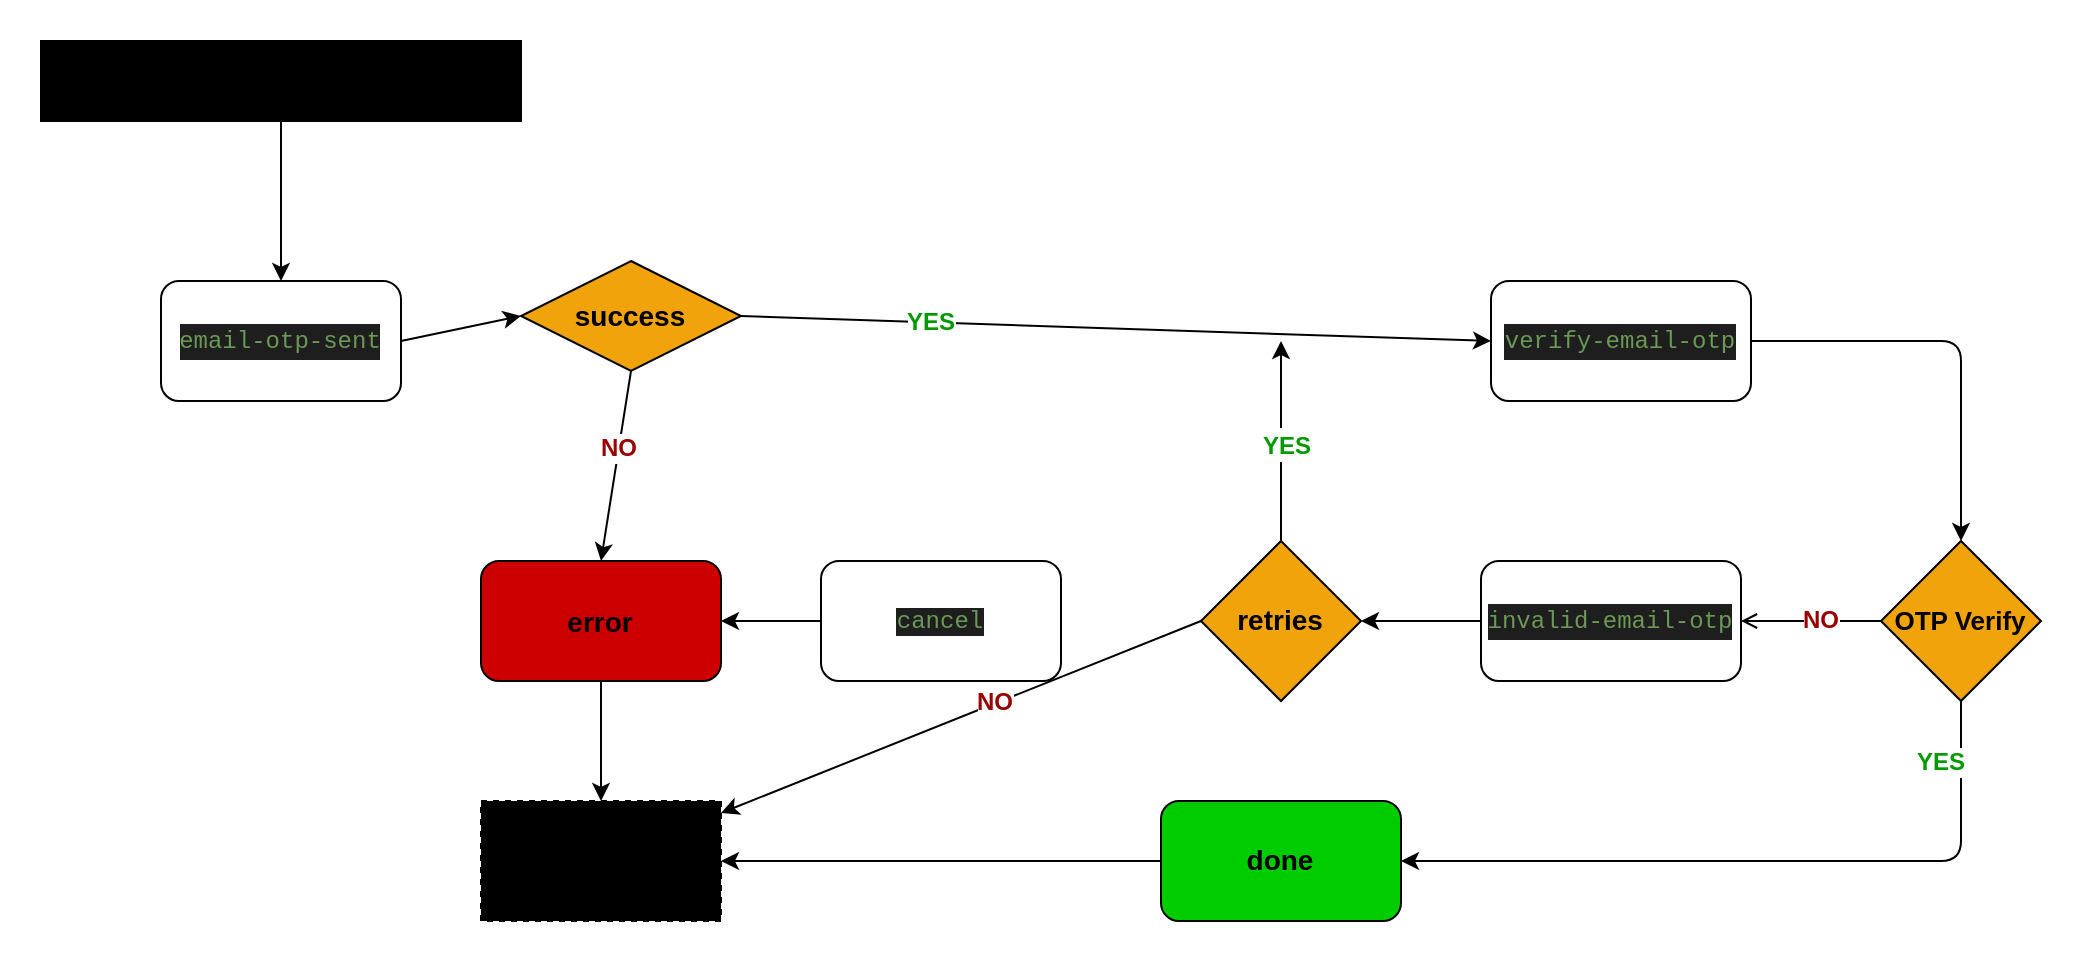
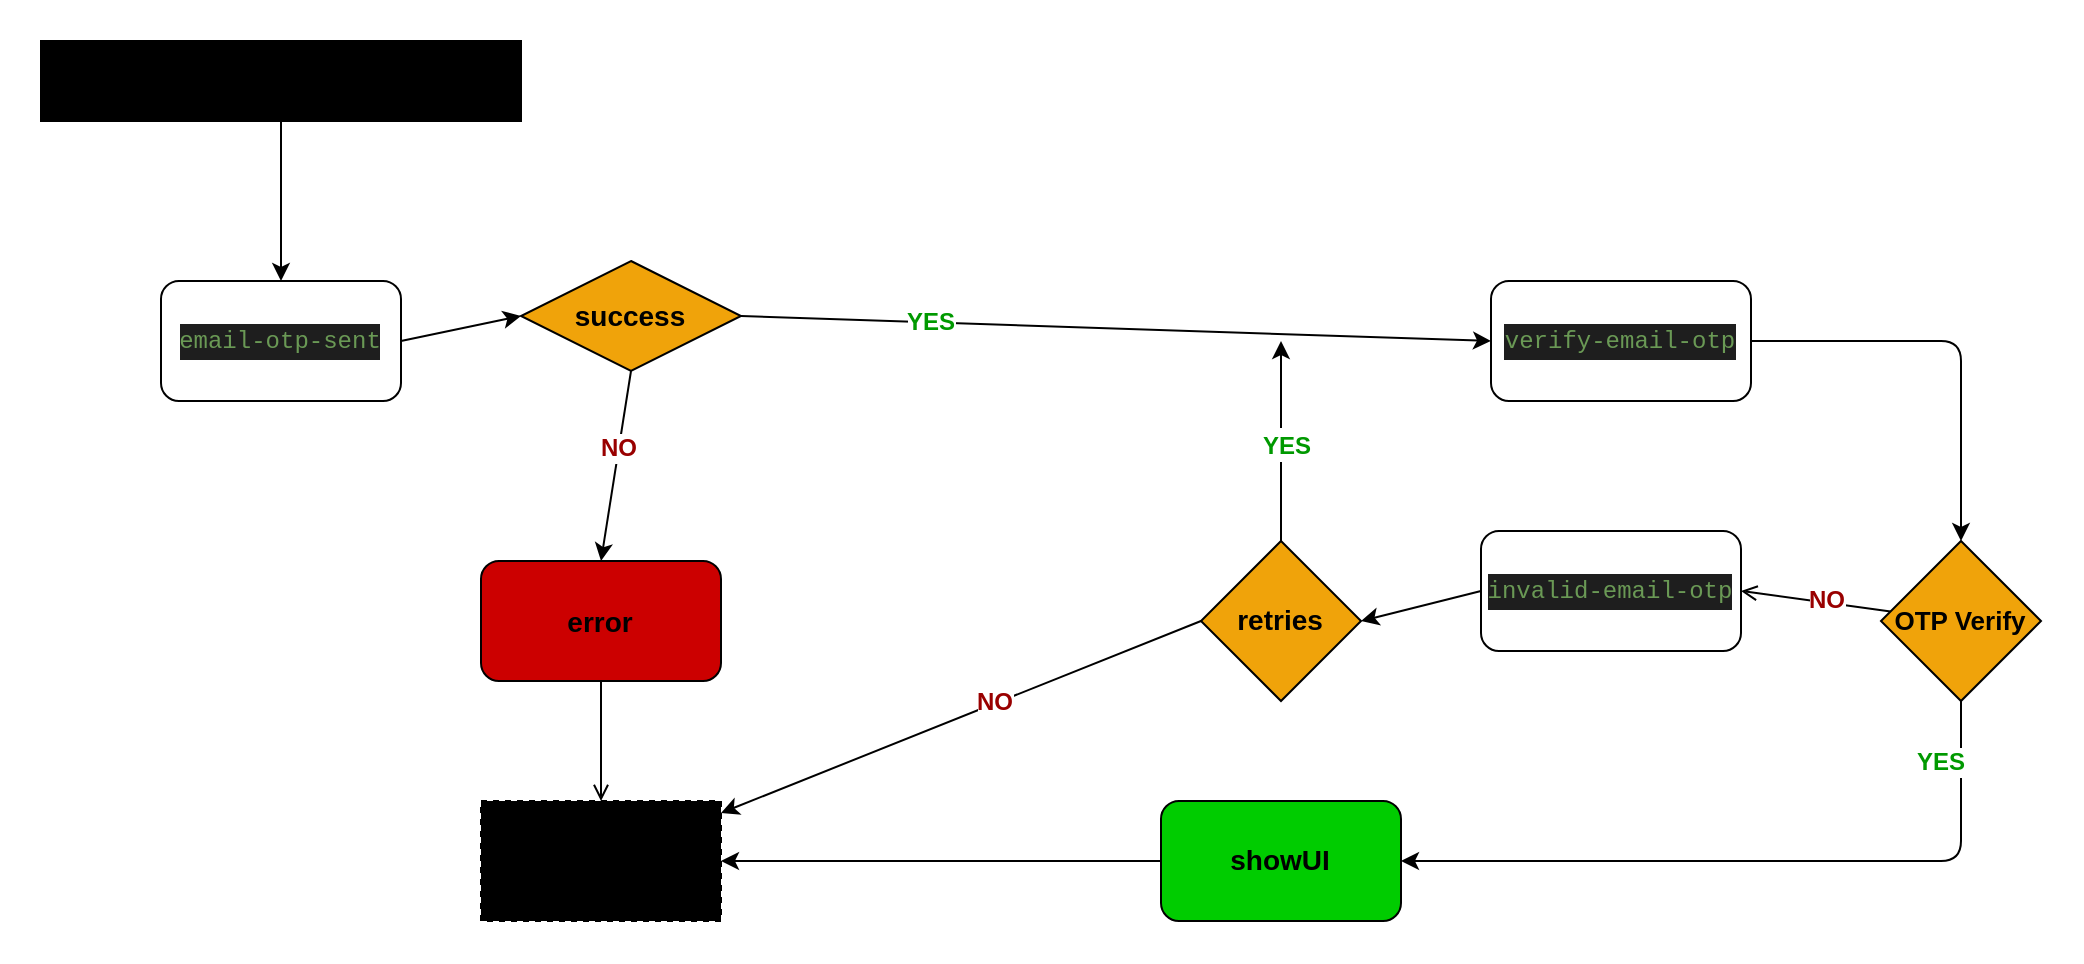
edge "cancel" -> "error": removed
node "cancel": removed
node "invalid-email-otp": moved (1611, 621) -> (1611, 591)
edge "error" -> "settled": arrowhead classic -> open
node "done": label "done" -> "showUI"
